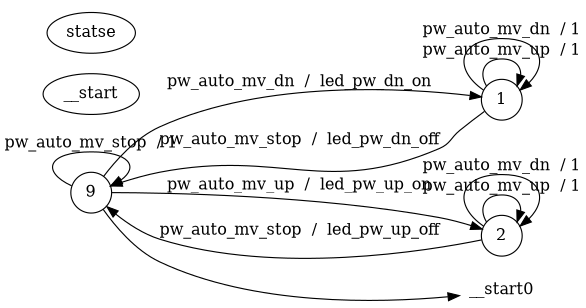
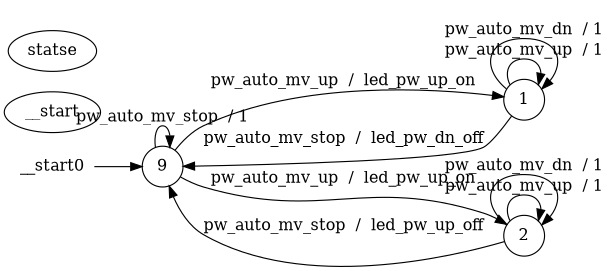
edge "9" -> "1": label "pw_auto_mv_dn  /  led_pw_dn_on" -> "pw_auto_mv_up  /  led_pw_up_on"
edge "9" -> "__start0": reversed
